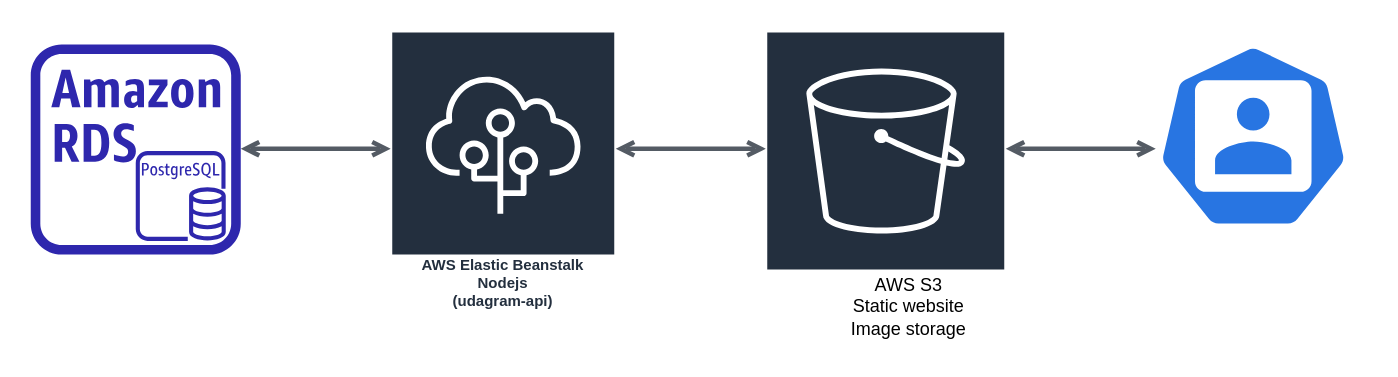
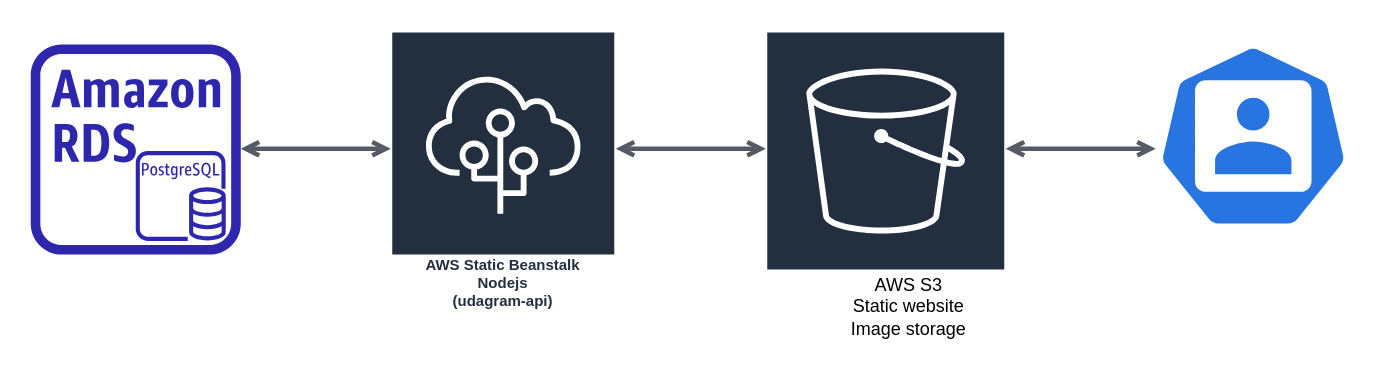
node "AWS Elastic Beanstalk Nodejs (udagram-api)": label "AWS Elastic Beanstalk Nodejs (udagram-api)" -> "AWS Static Beanstalk Nodejs (udagram-api)"
